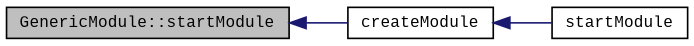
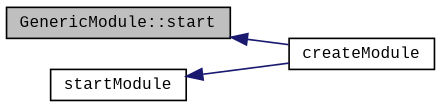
node "GenericModule::startModule": label "GenericModule::startModule" -> "GenericModule::start"
edge "startModule" -> "createModule": reversed
